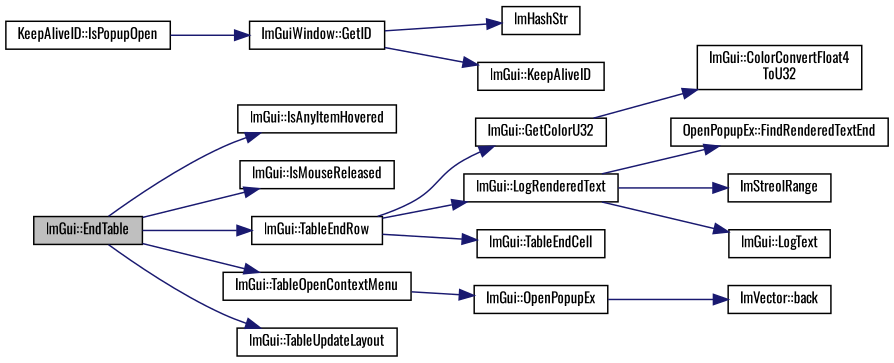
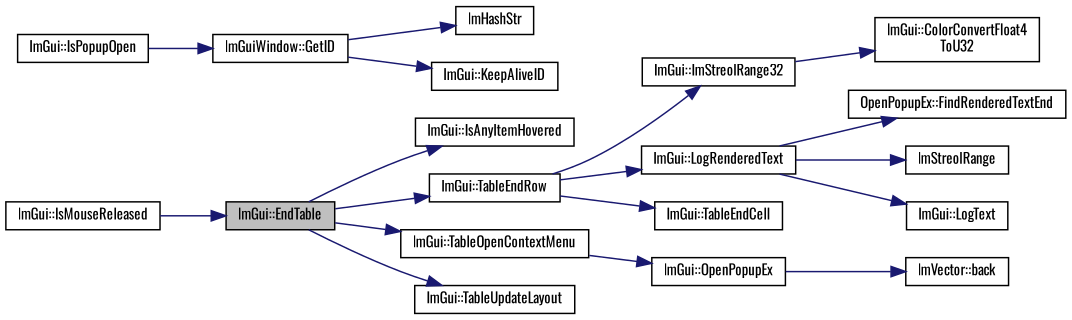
node "KeepAliveID::IsPopupOpen": label "KeepAliveID::IsPopupOpen" -> "ImGui::IsPopupOpen"
node "ImGui::GetColorU32": label "ImGui::GetColorU32" -> "ImGui::ImStreolRange32"
edge "ImGui::EndTable" -> "ImGui::IsMouseReleased": reversed
